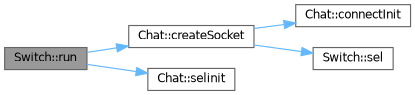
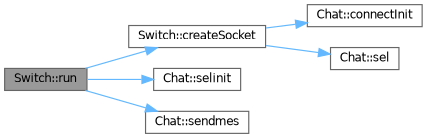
node "Chat::createSocket": label "Chat::createSocket" -> "Switch::createSocket"
node "Switch::sel": label "Switch::sel" -> "Chat::sel"
node "Chat::sendmes": added
